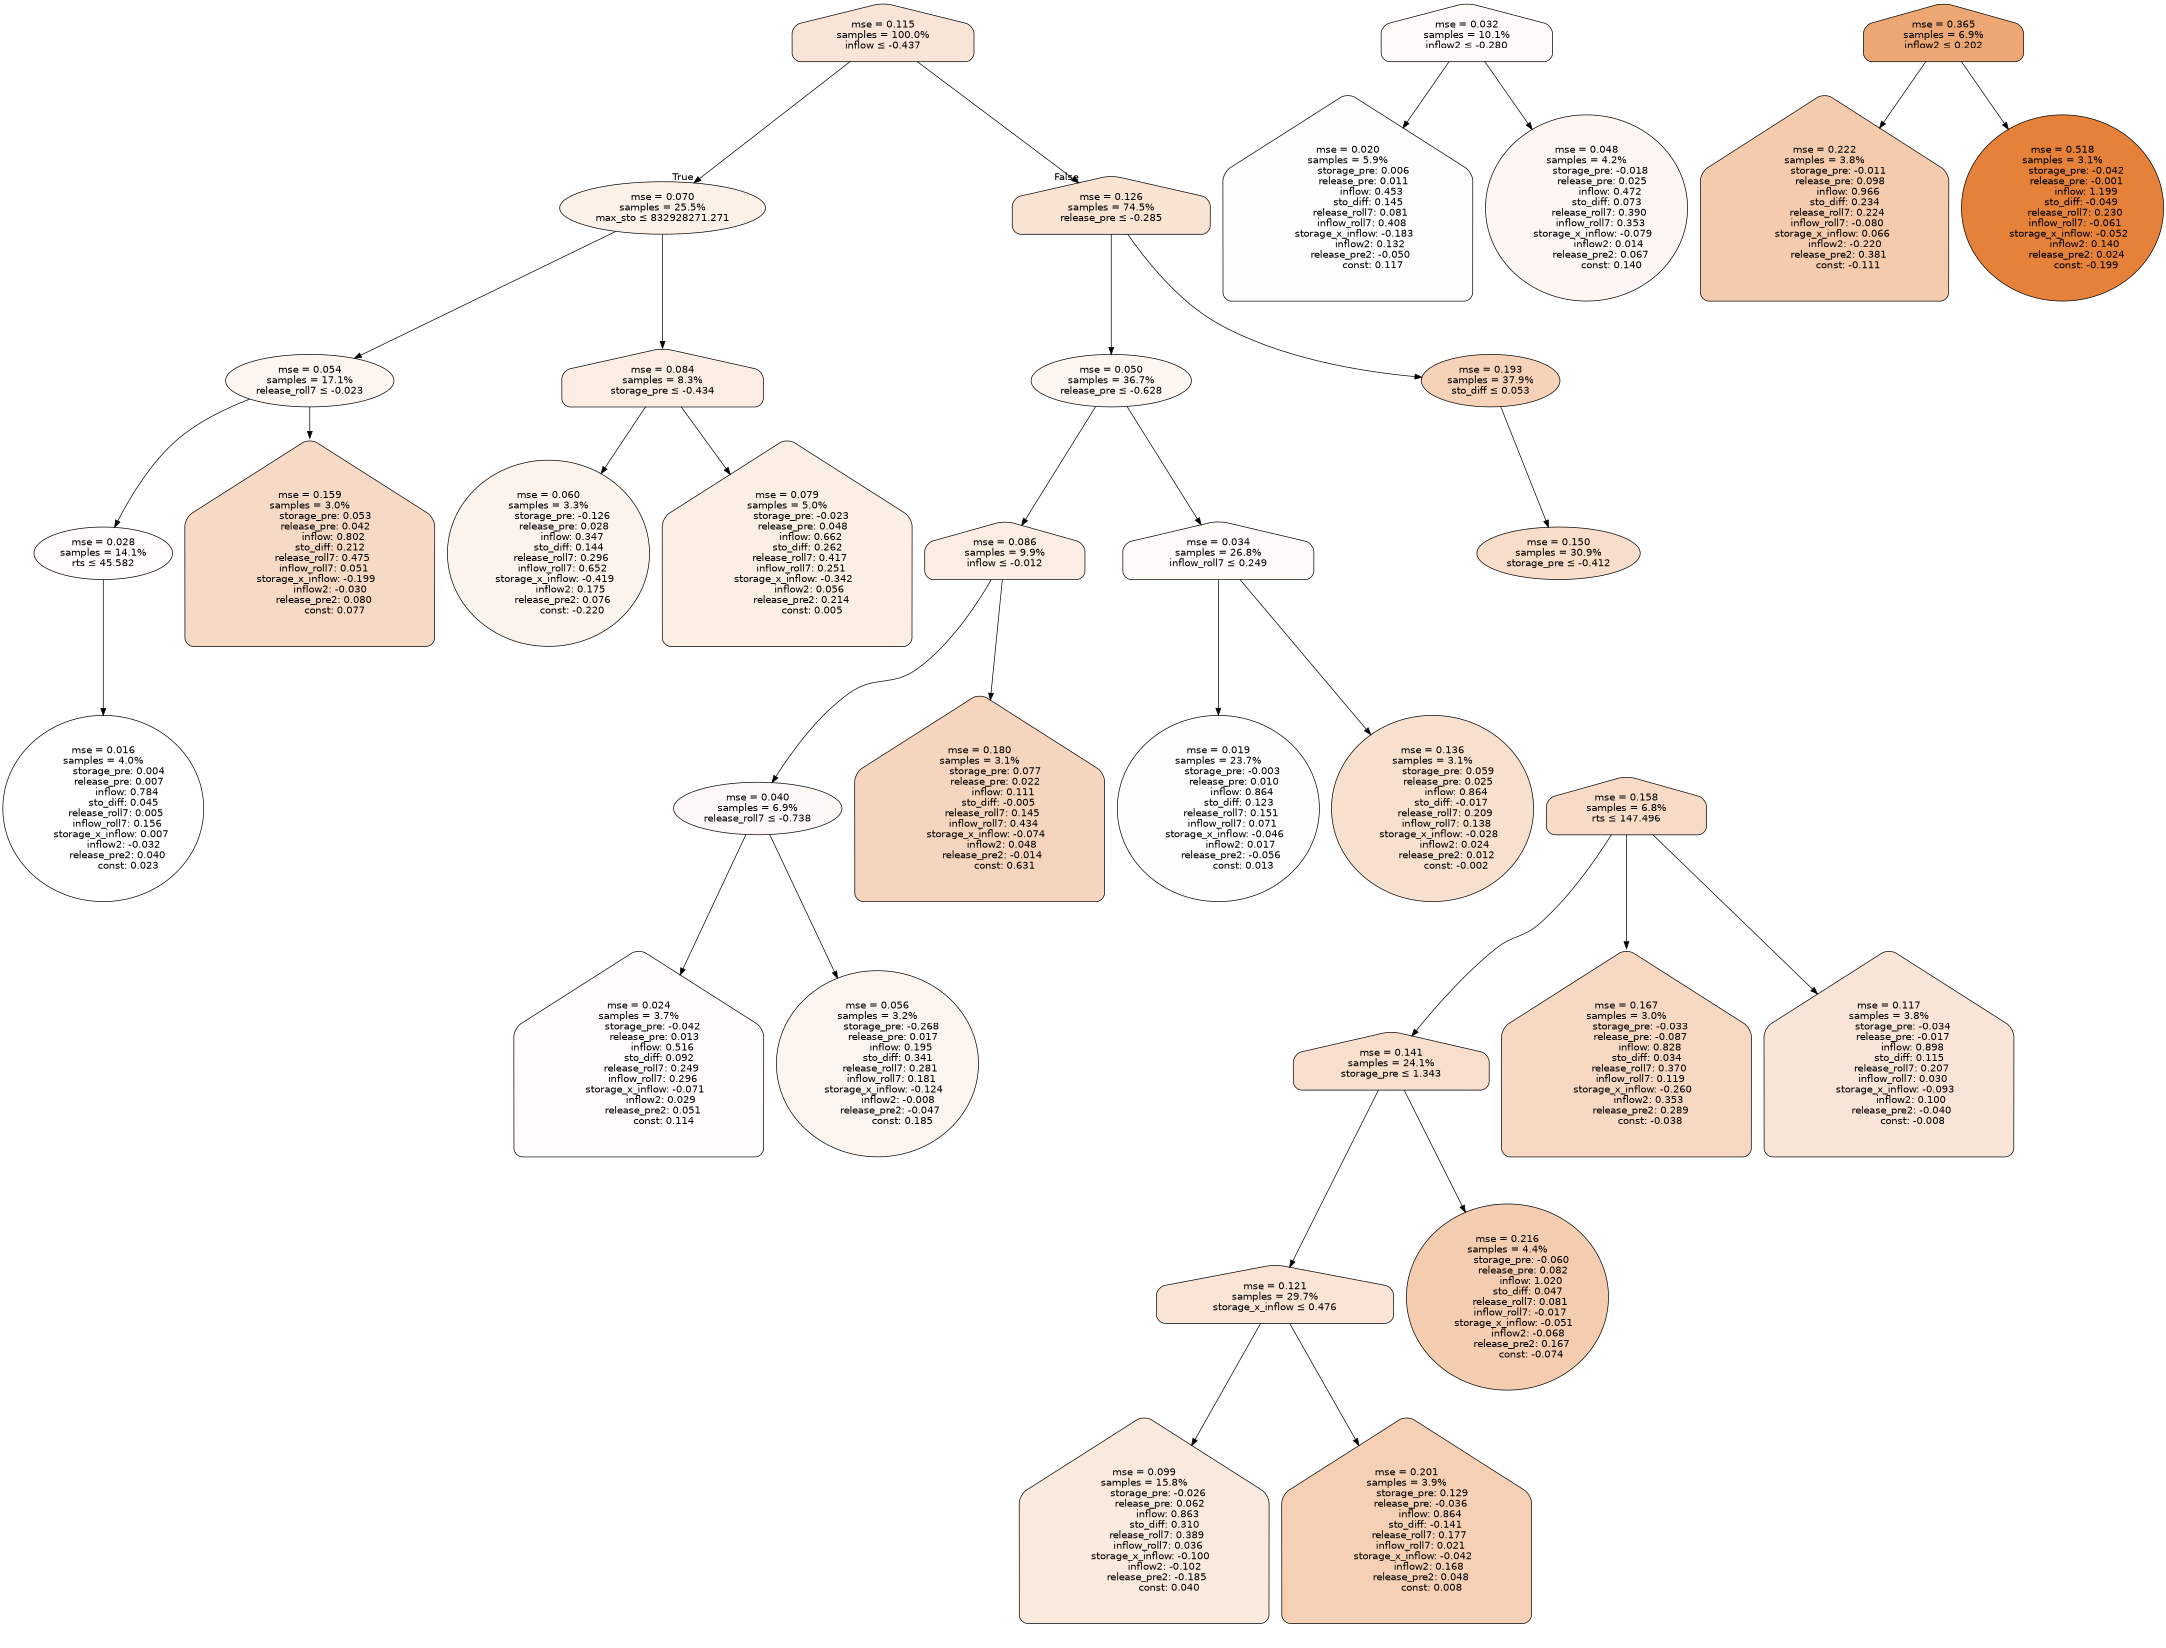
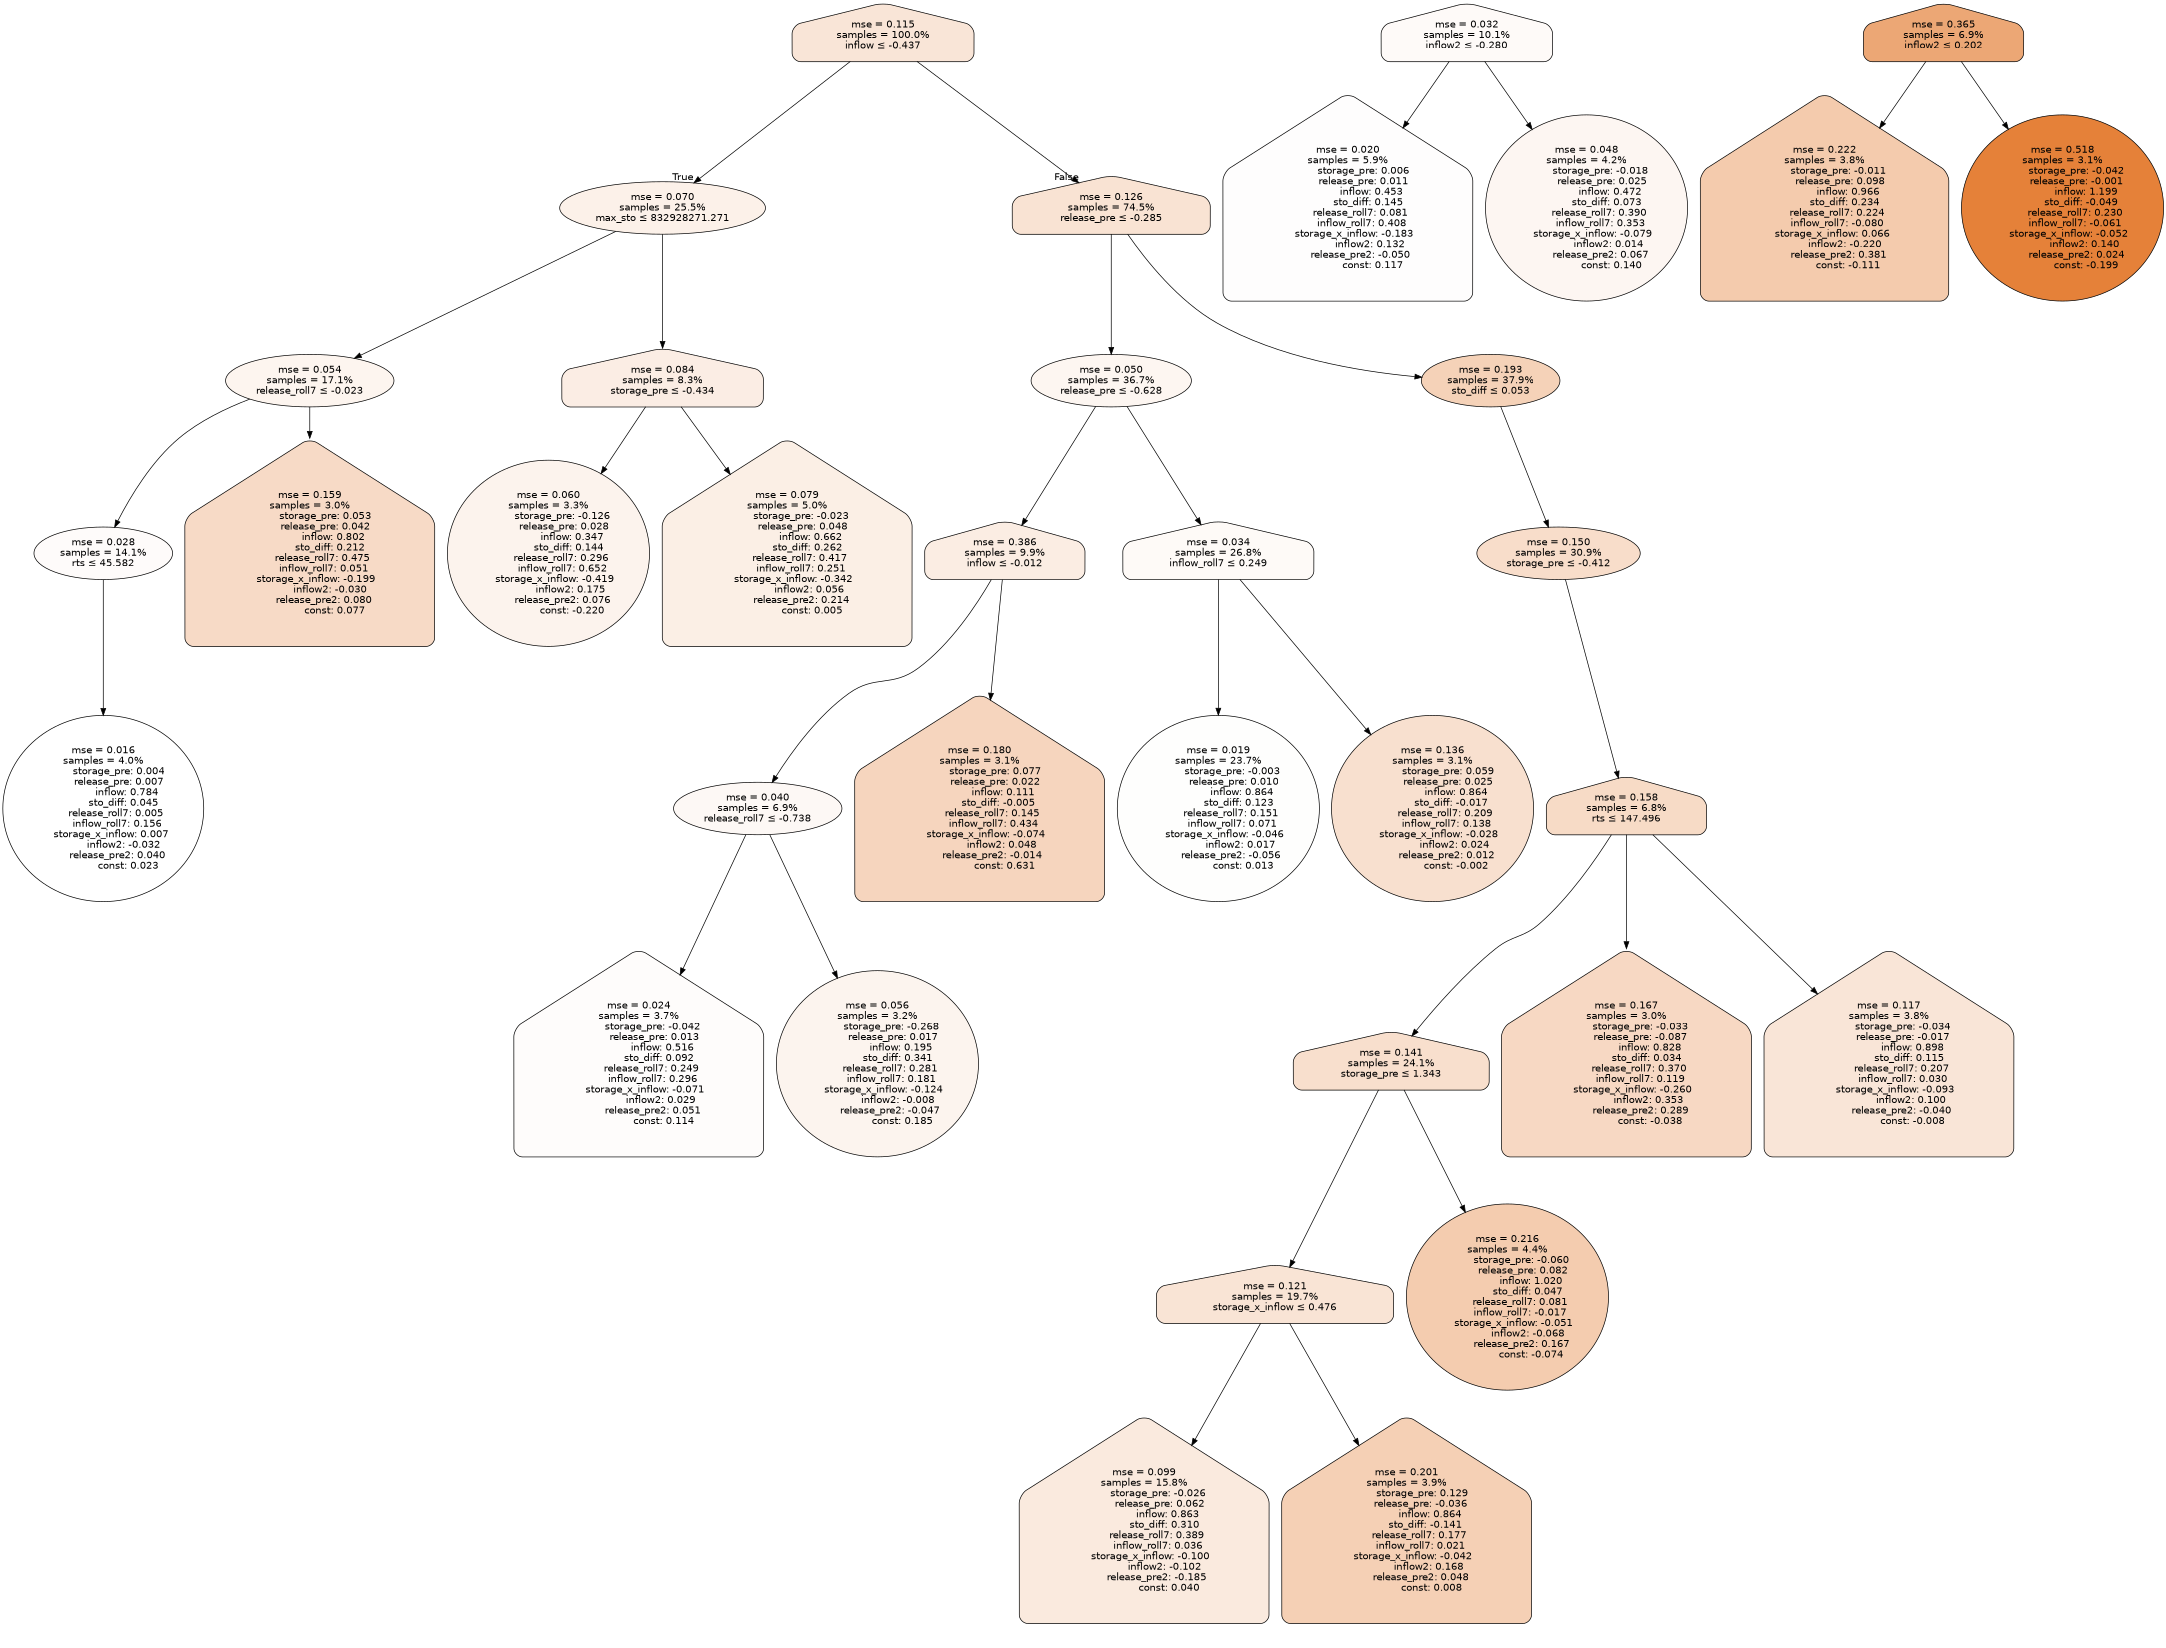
node "mse = 0.086 samples = 9.9% inflow ≤ -0.012": label "mse = 0.086 samples = 9.9% inflow ≤ -0.012" -> "mse = 0.386 samples = 9.9% inflow ≤ -0.012"
edge "mse = 0.150 samples = 30.9% storage_pre ≤ -0.412" -> "mse = 0.158 samples = 6.8% rts ≤ 147.496": added
node "mse = 0.121 samples = 29.7% storage_x_inflow ≤ 0.476": label "mse = 0.121 samples = 29.7% storage_x_inflow ≤ 0.476" -> "mse = 0.121 samples = 19.7% storage_x_inflow ≤ 0.476"
